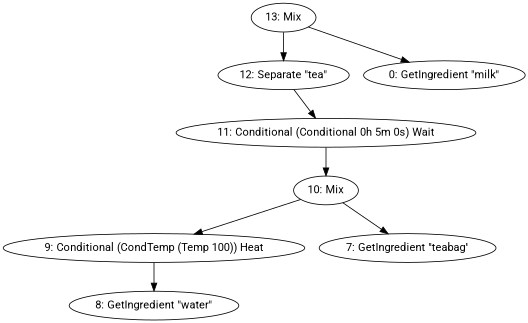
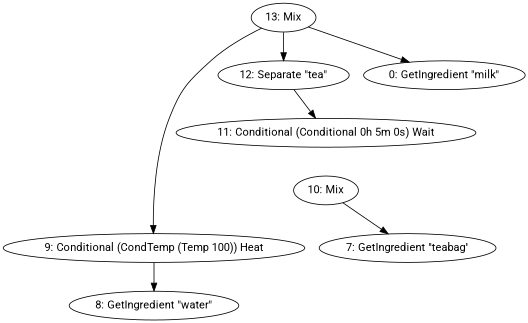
edge "11: Conditional (Conditional 0h 5m 0s) Wait" -> "10: Mix": removed
edge "10: Mix" -> "9: Conditional (CondTemp (Temp 100)) Heat": now "13: Mix" -> "9: Conditional (CondTemp (Temp 100)) Heat"
